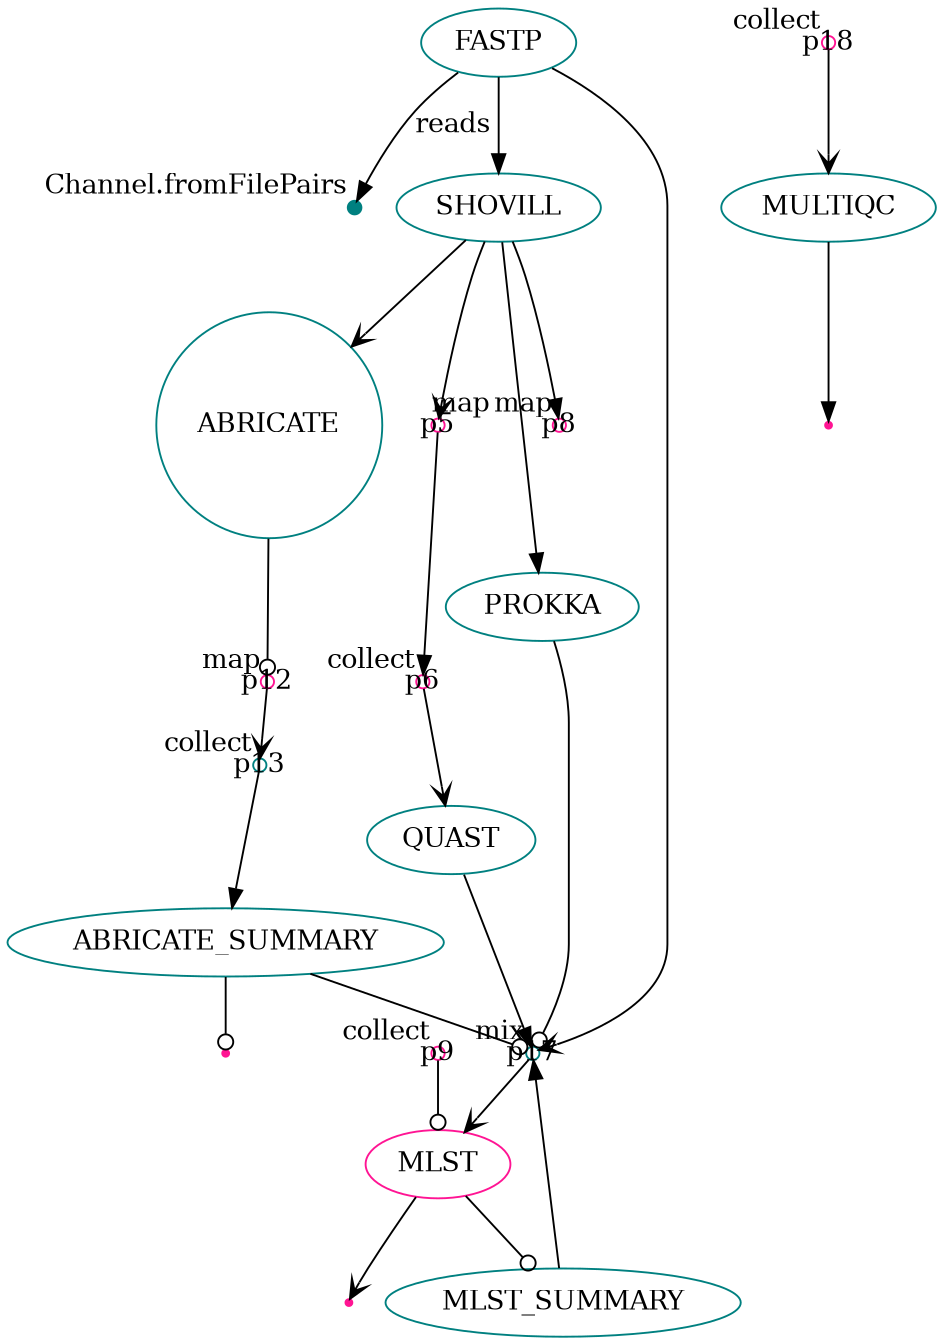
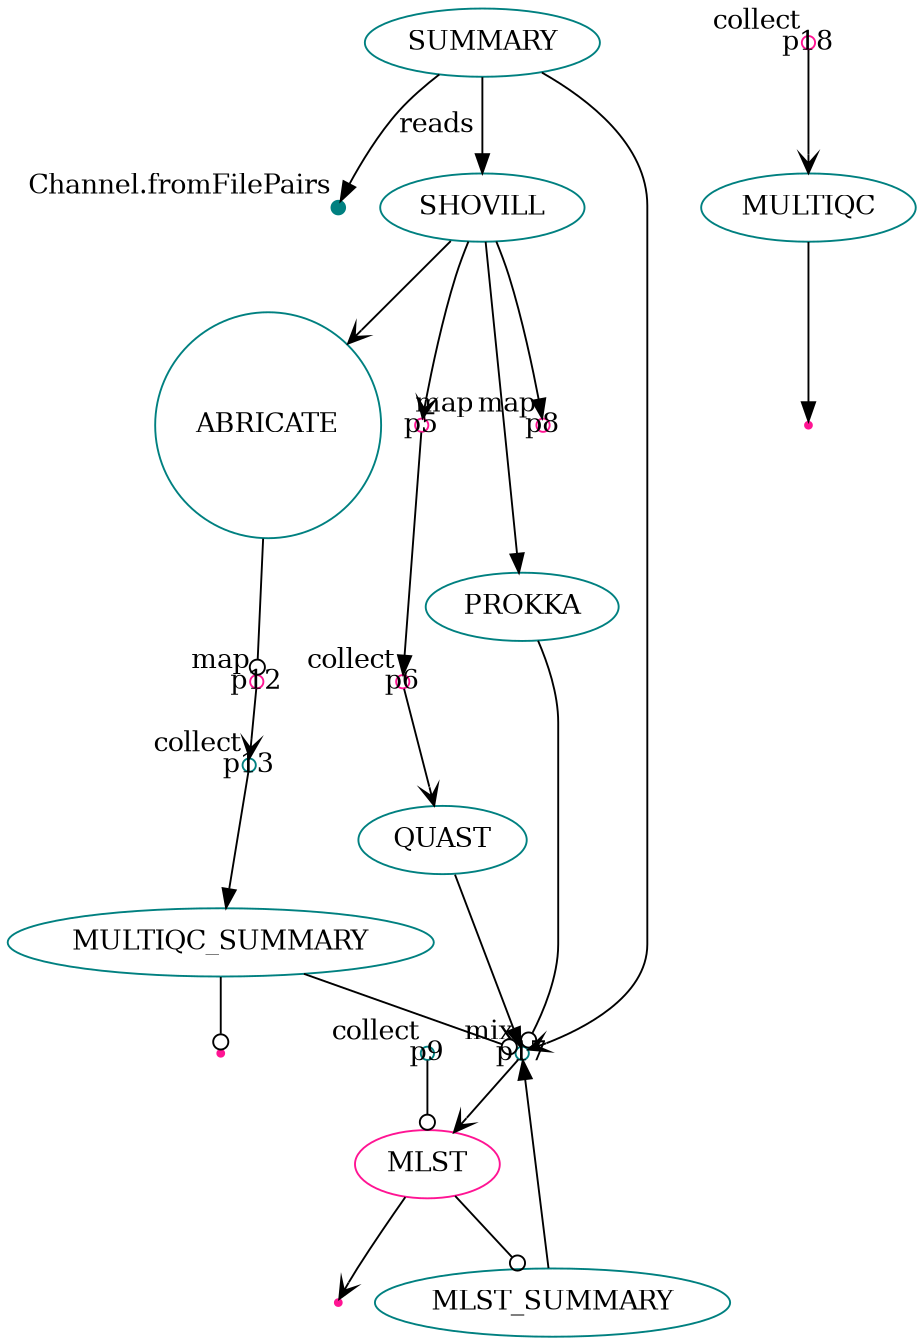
node "FASTP": label "FASTP" -> "SUMMARY"
node "ABRICATE_SUMMARY": label "ABRICATE_SUMMARY" -> "MULTIQC_SUMMARY"
node "p9 collect": color deeppink -> teal
